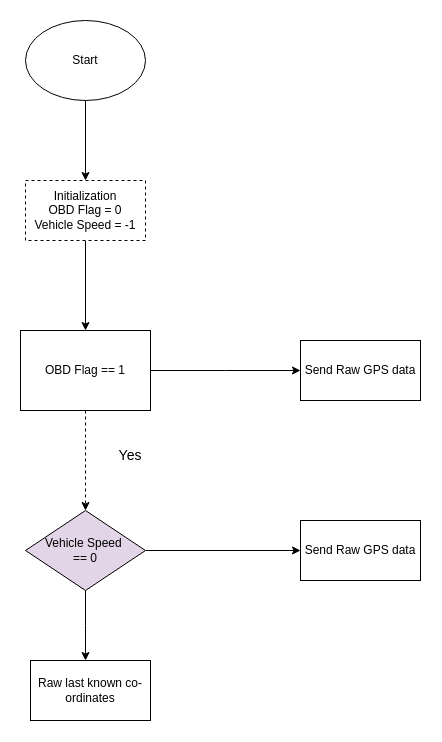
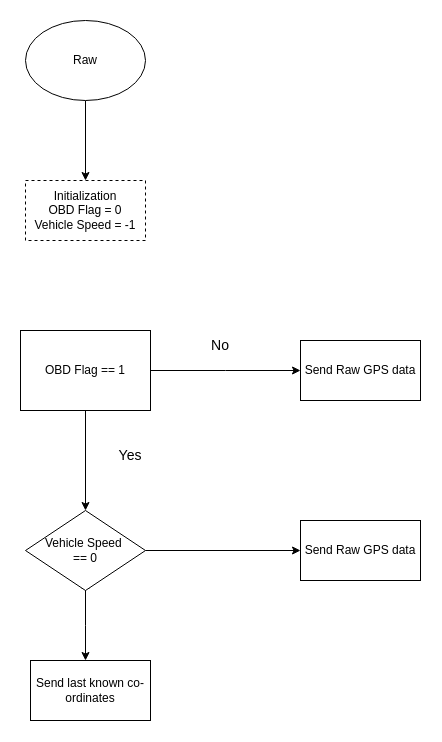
node "Start": label "Start" -> "Raw"
edge "Initialization OBD Flag = 0 Vehicle Speed = -1" -> "OBD Flag == 1": removed
node "No": added
edge "OBD Flag == 1" -> "Vehicle Speed == 0": style dashed -> solid
node "Vehicle Speed == 0": fillcolor #e1d5e7 -> #ffffff
node "Raw last known co-ordinates": label "Raw last known co-ordinates" -> "Send last known co-ordinates"
